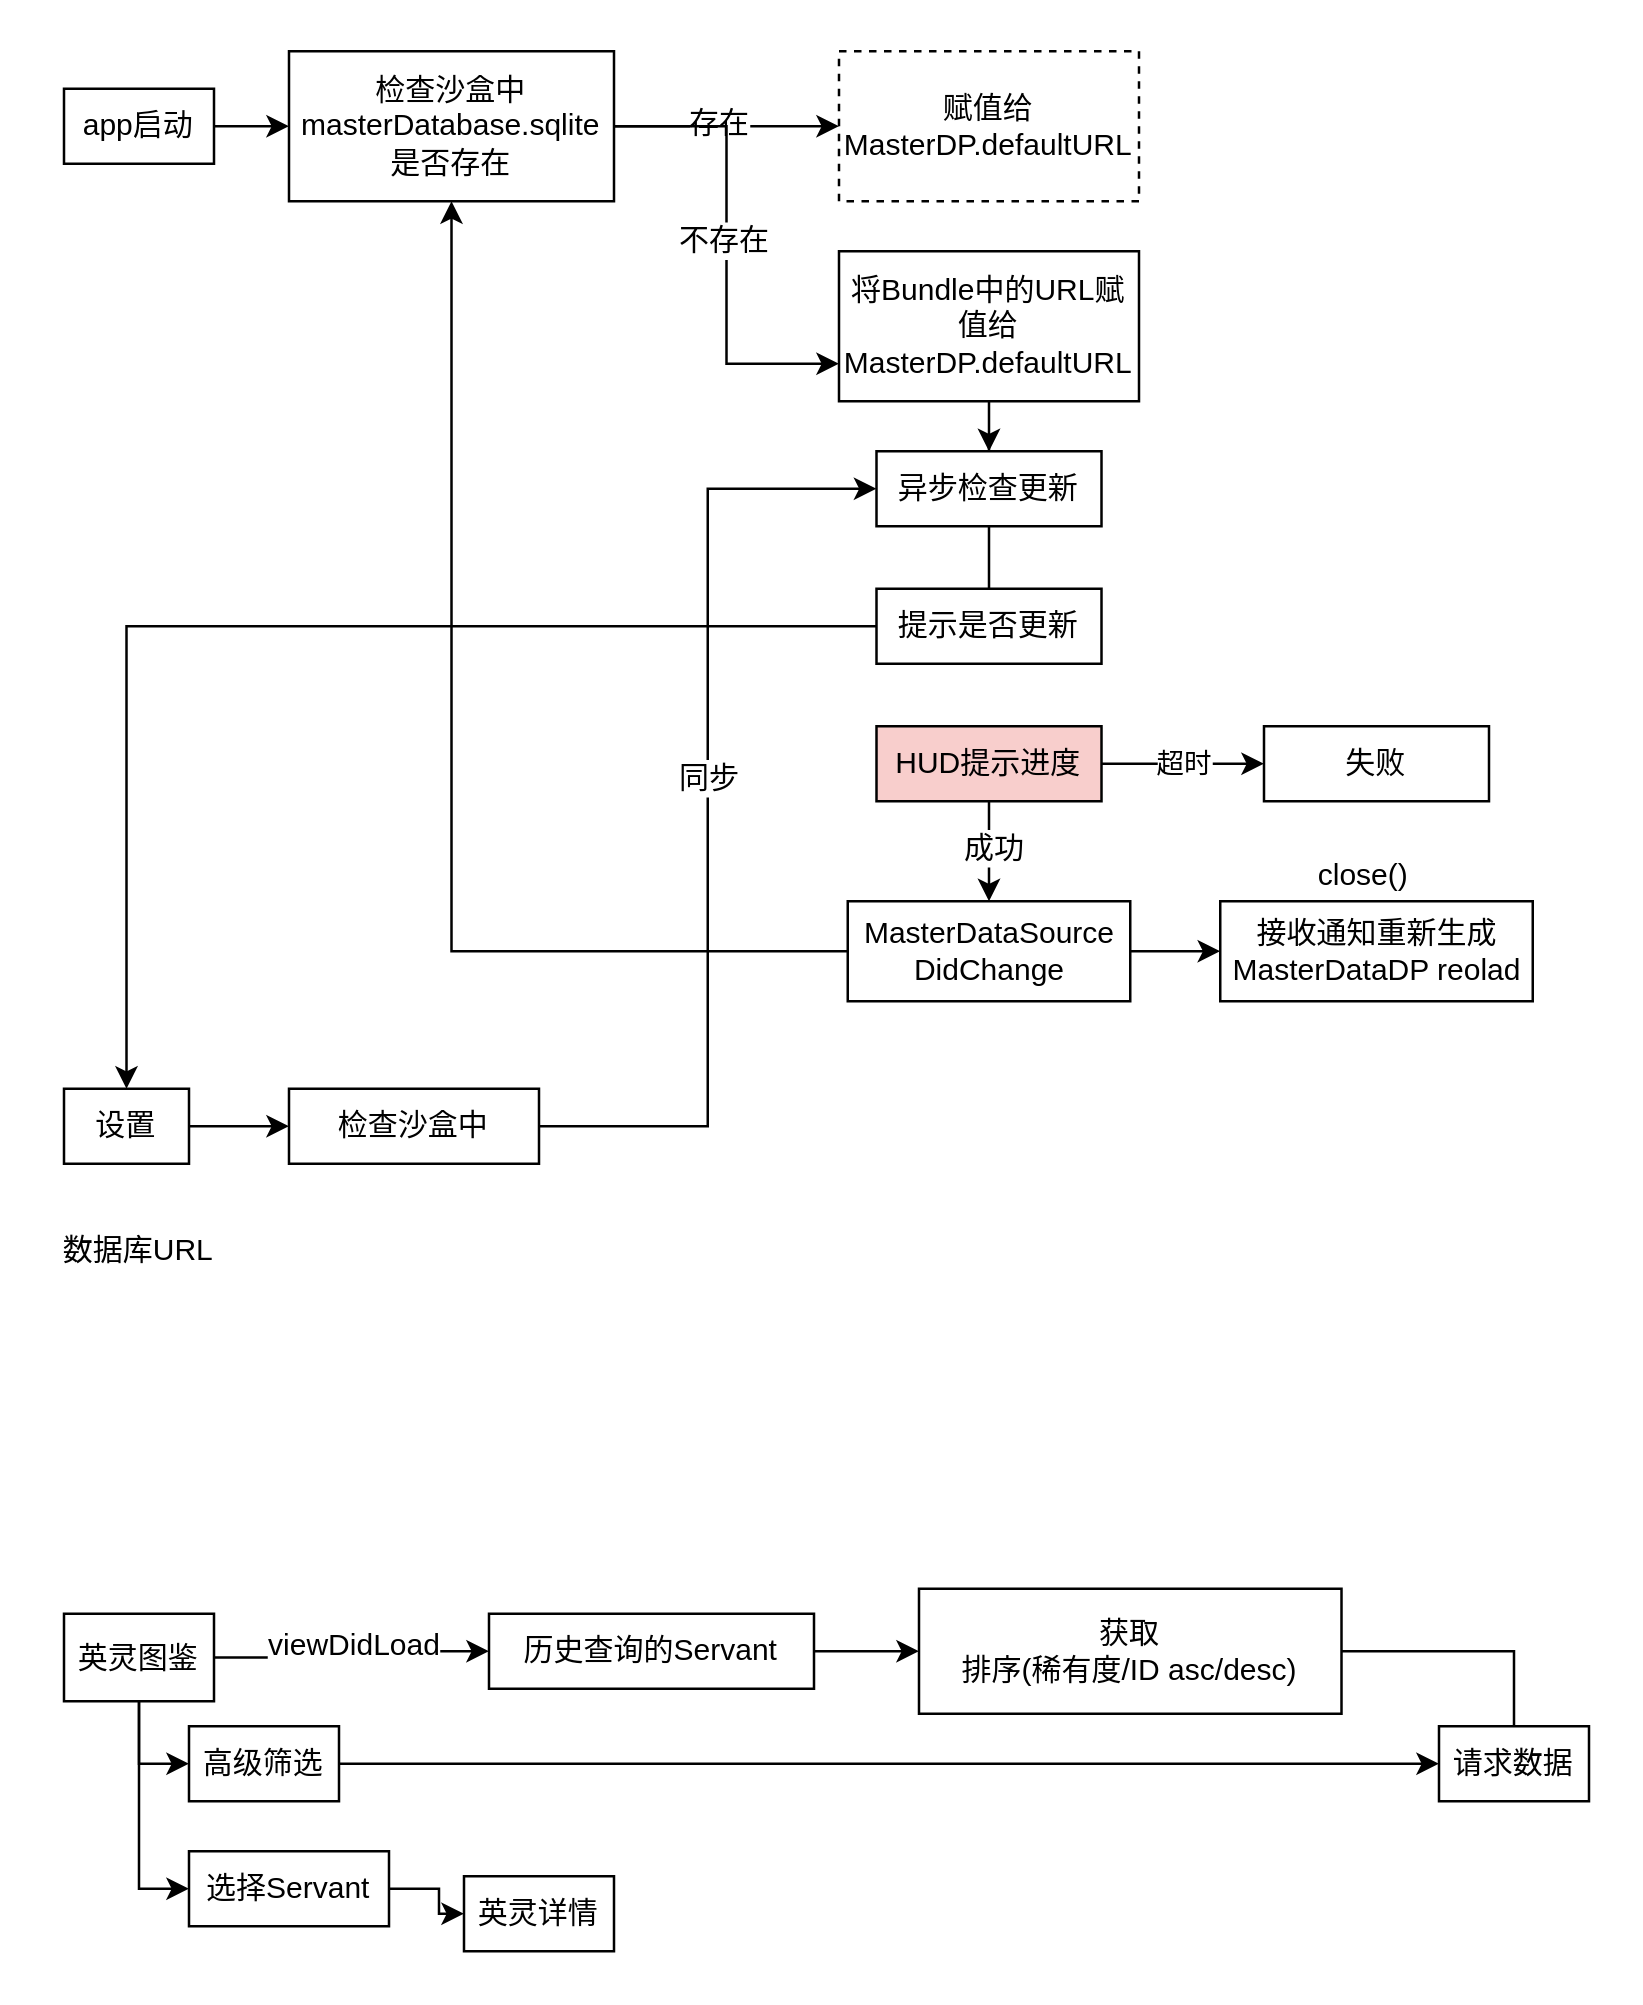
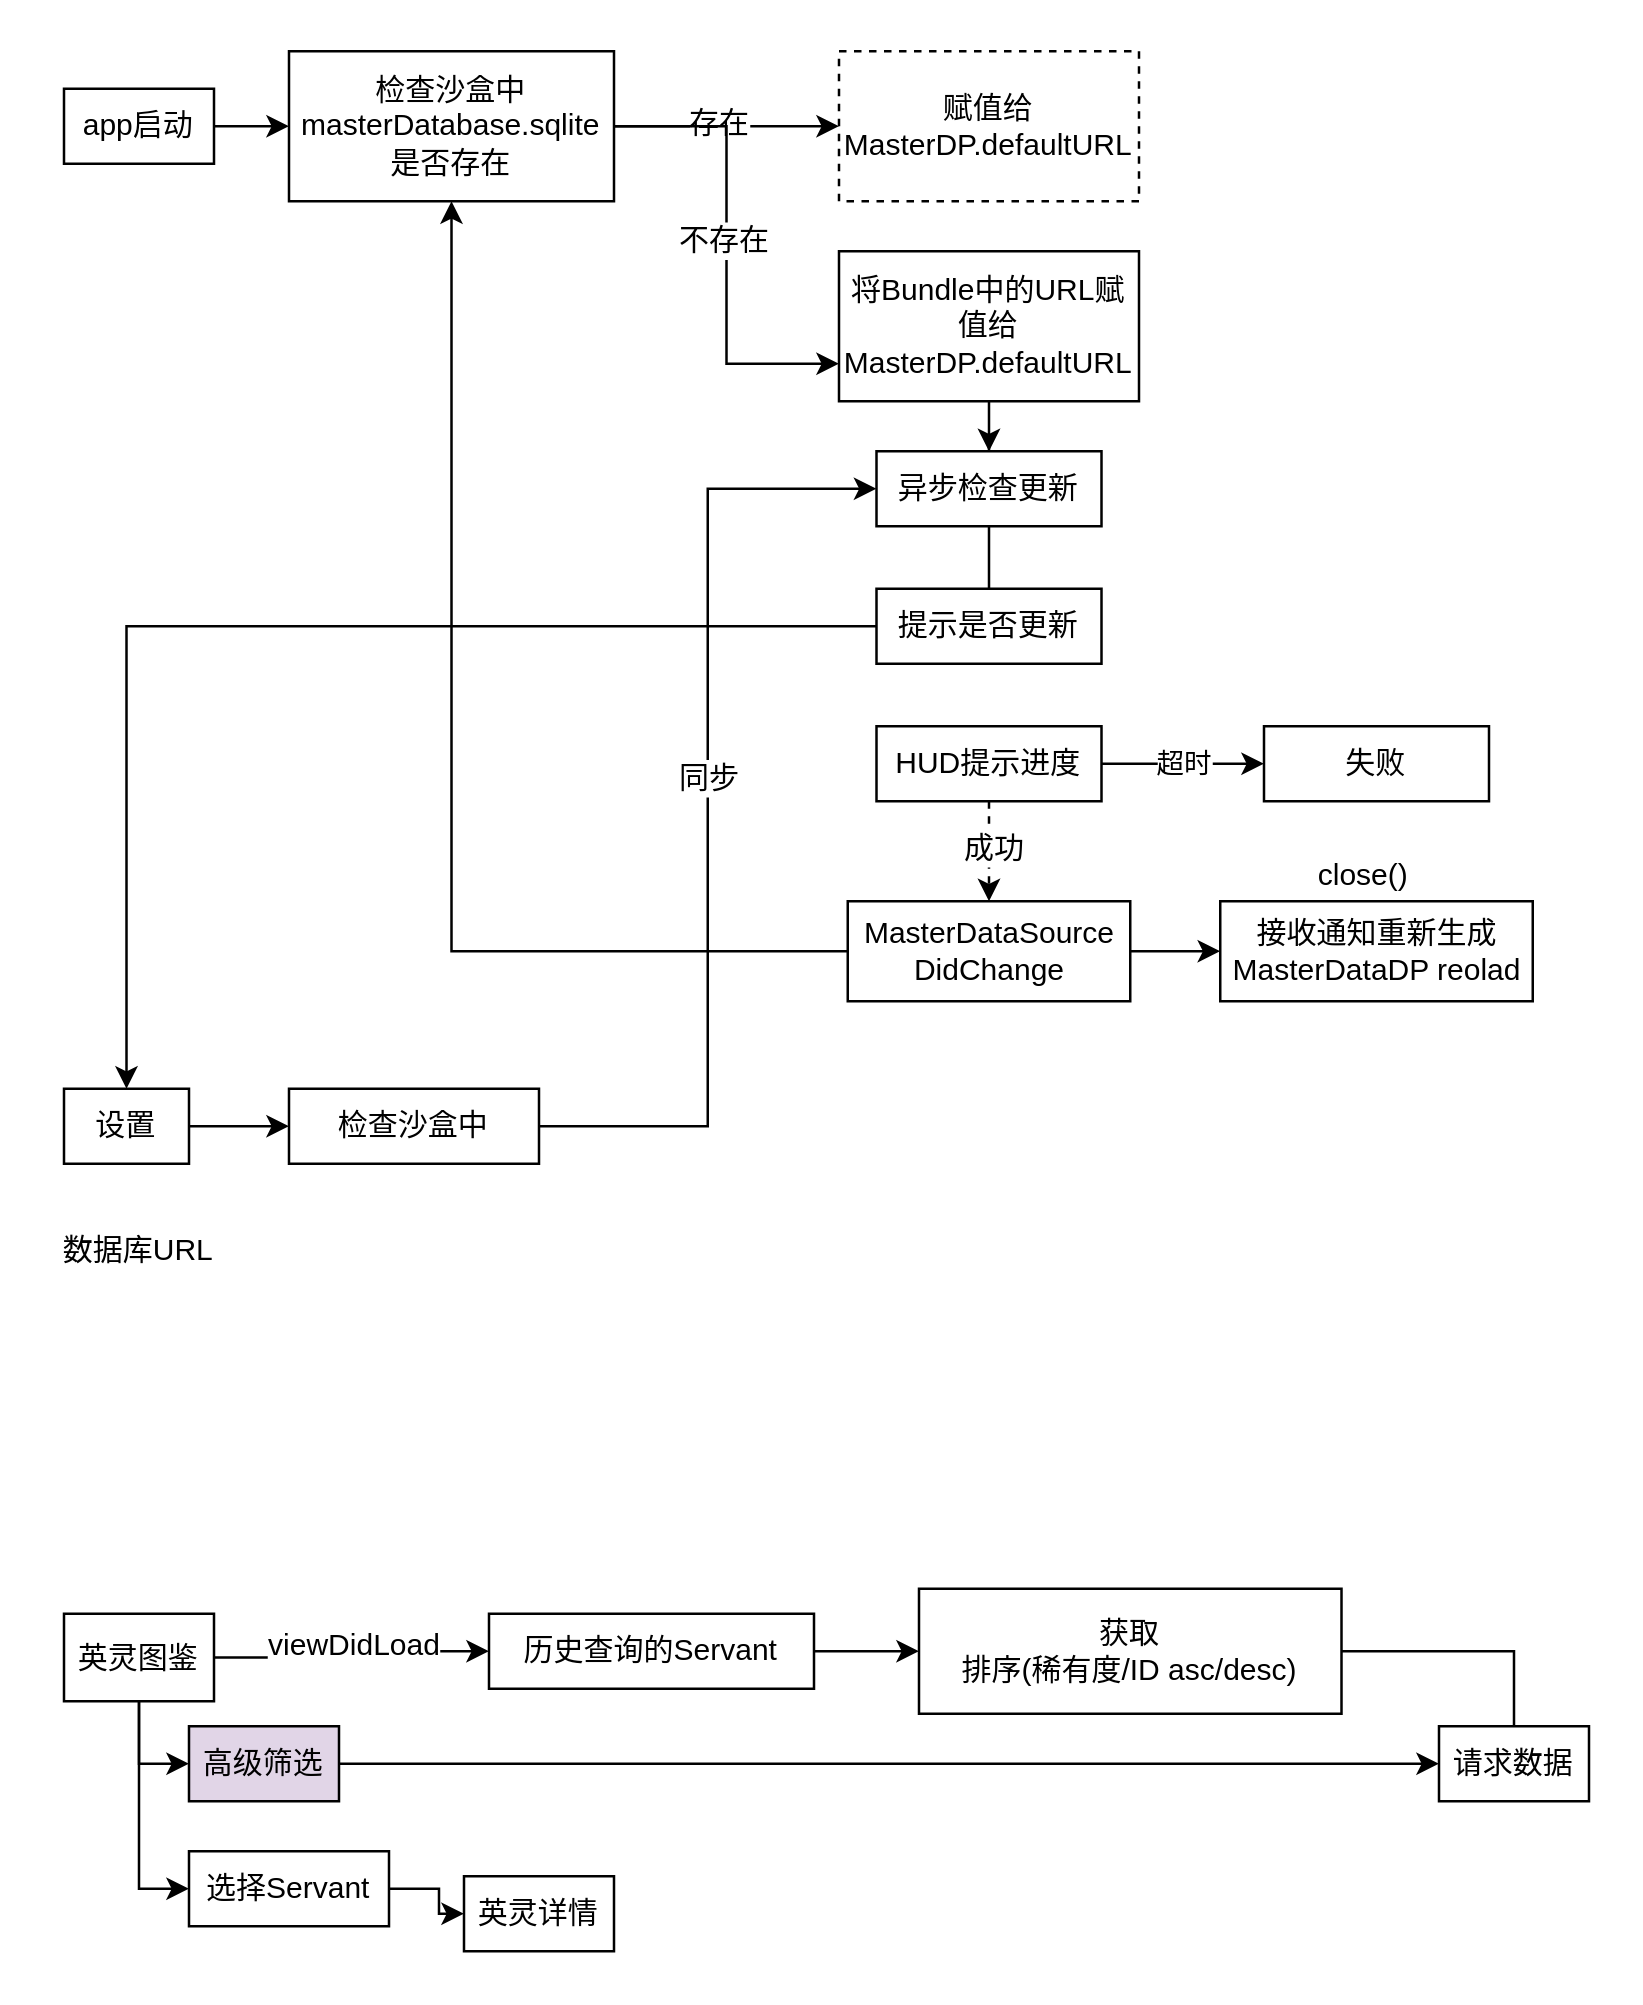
node "HUD提示进度": fillcolor #f8cecc -> #ffffff
edge "HUD提示进度" -> "MasterDataSource DidChange": style solid -> dashed
node "高级筛选": fillcolor #ffffff -> #e1d5e7
